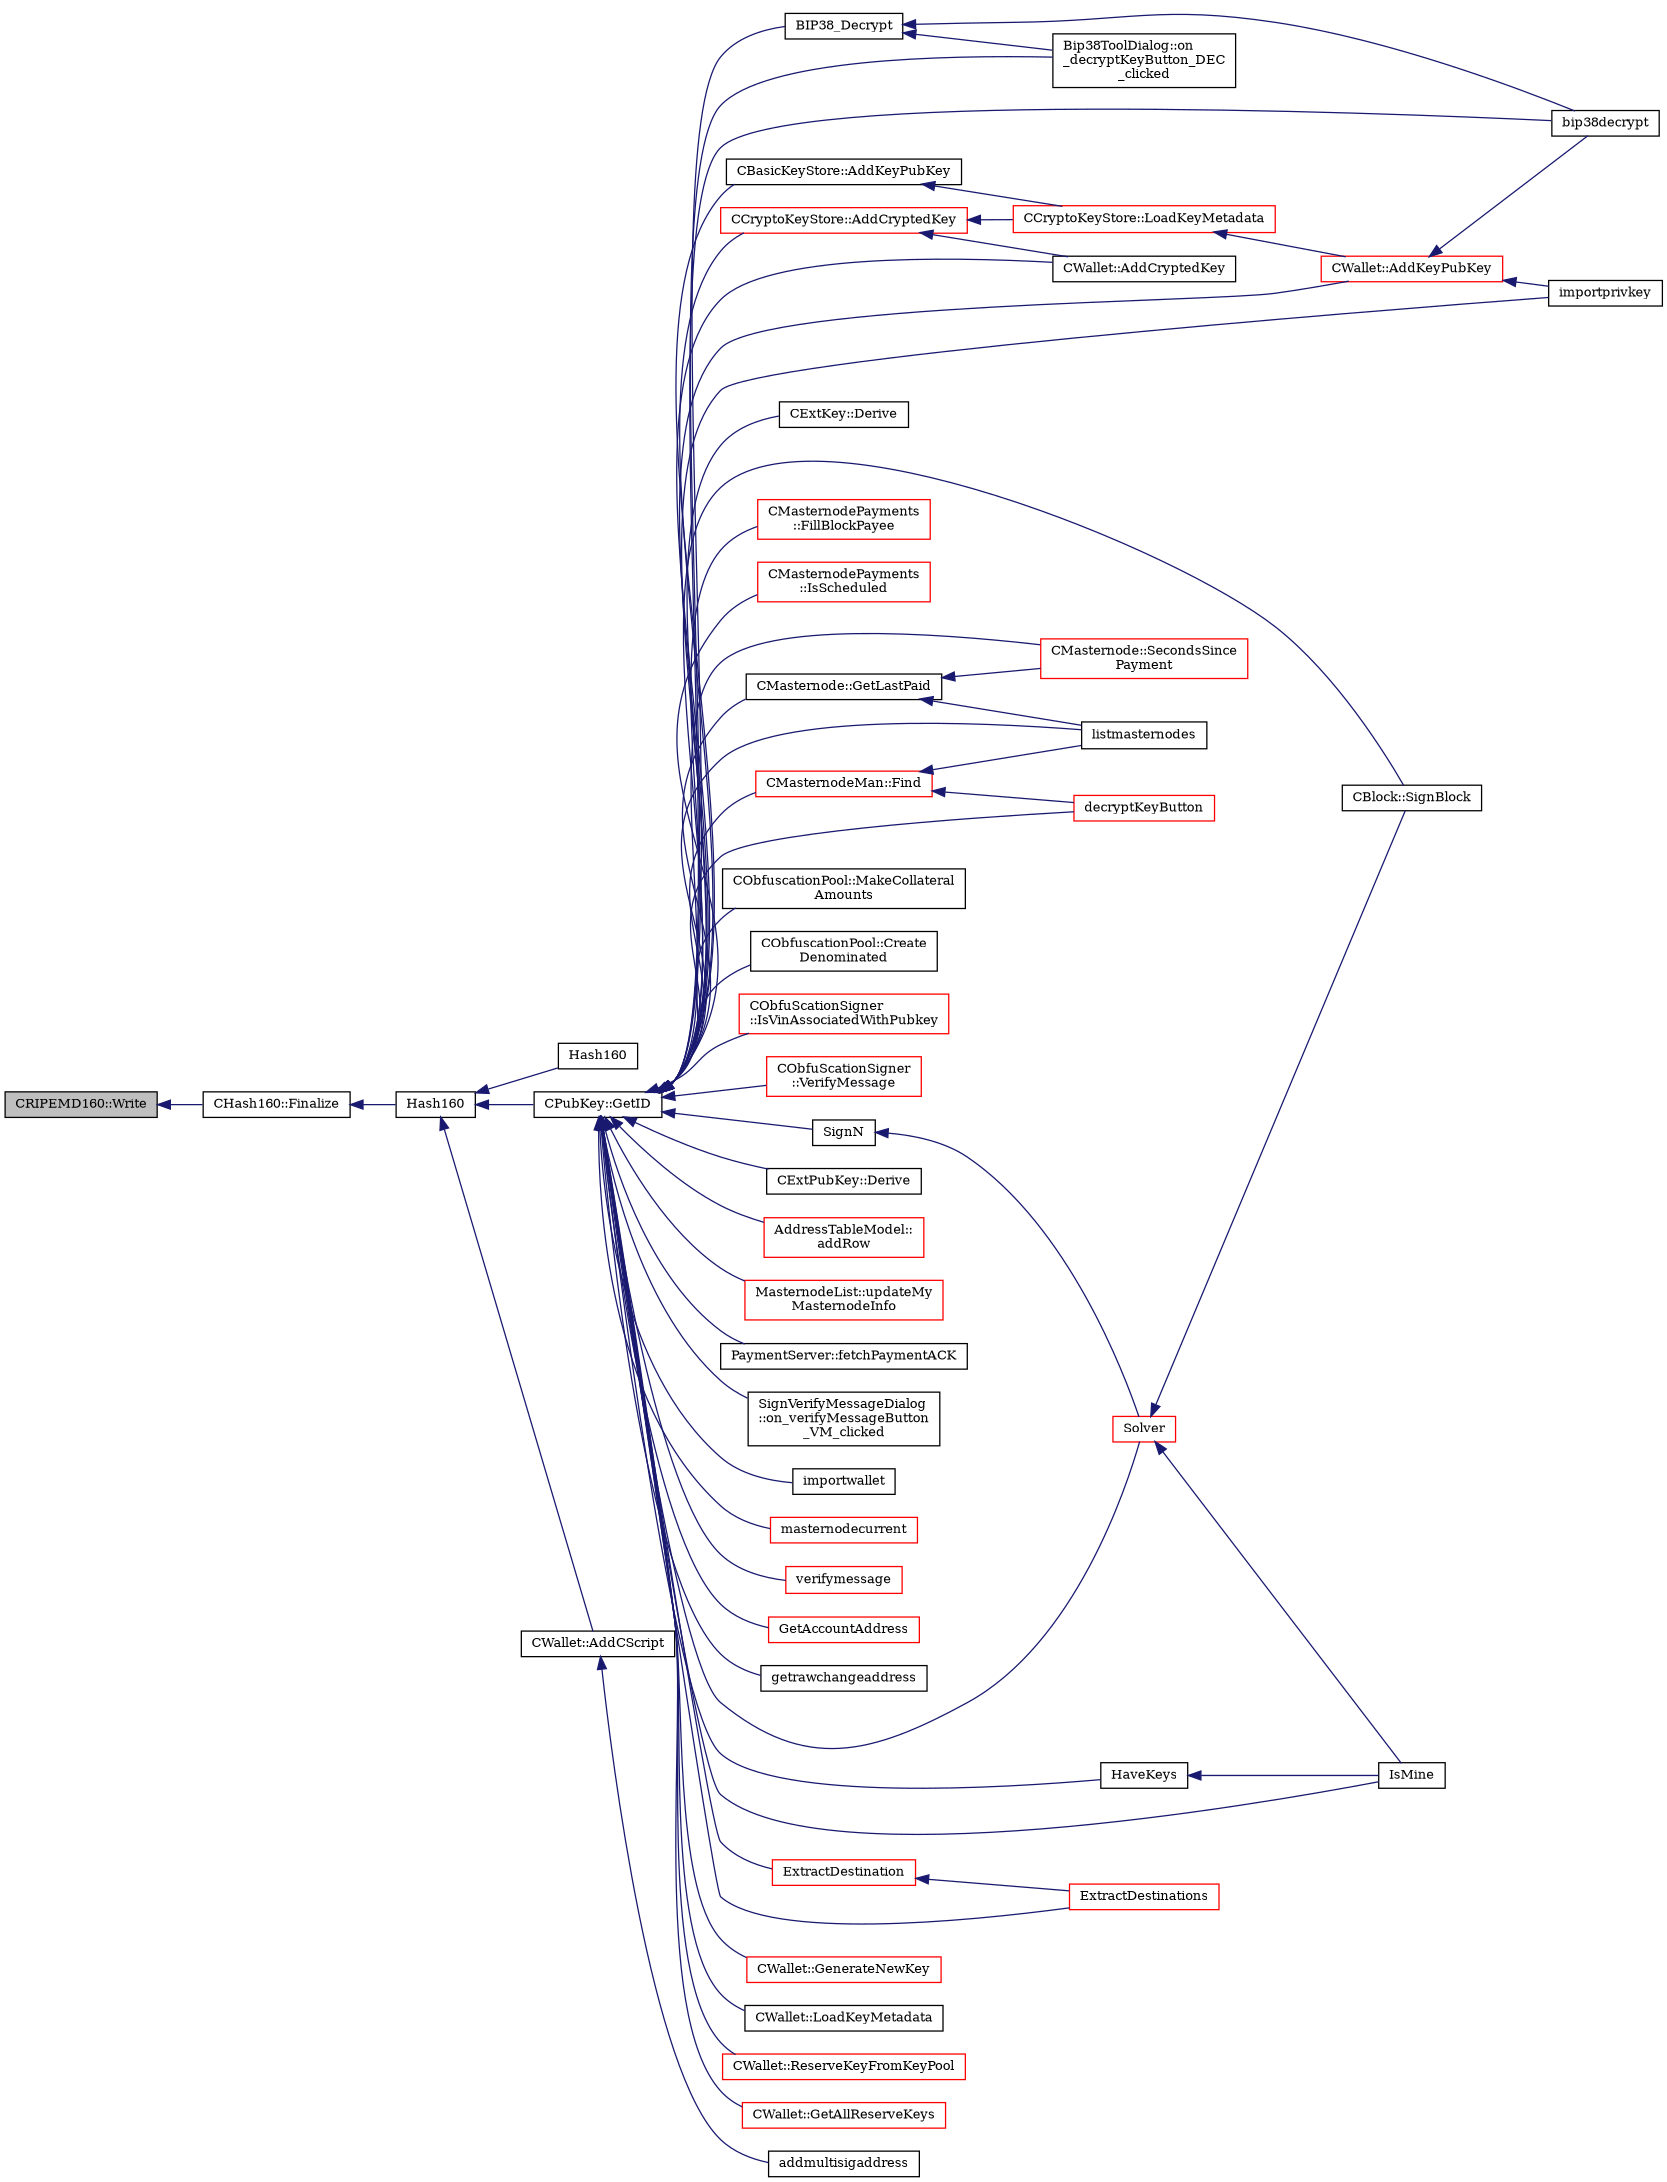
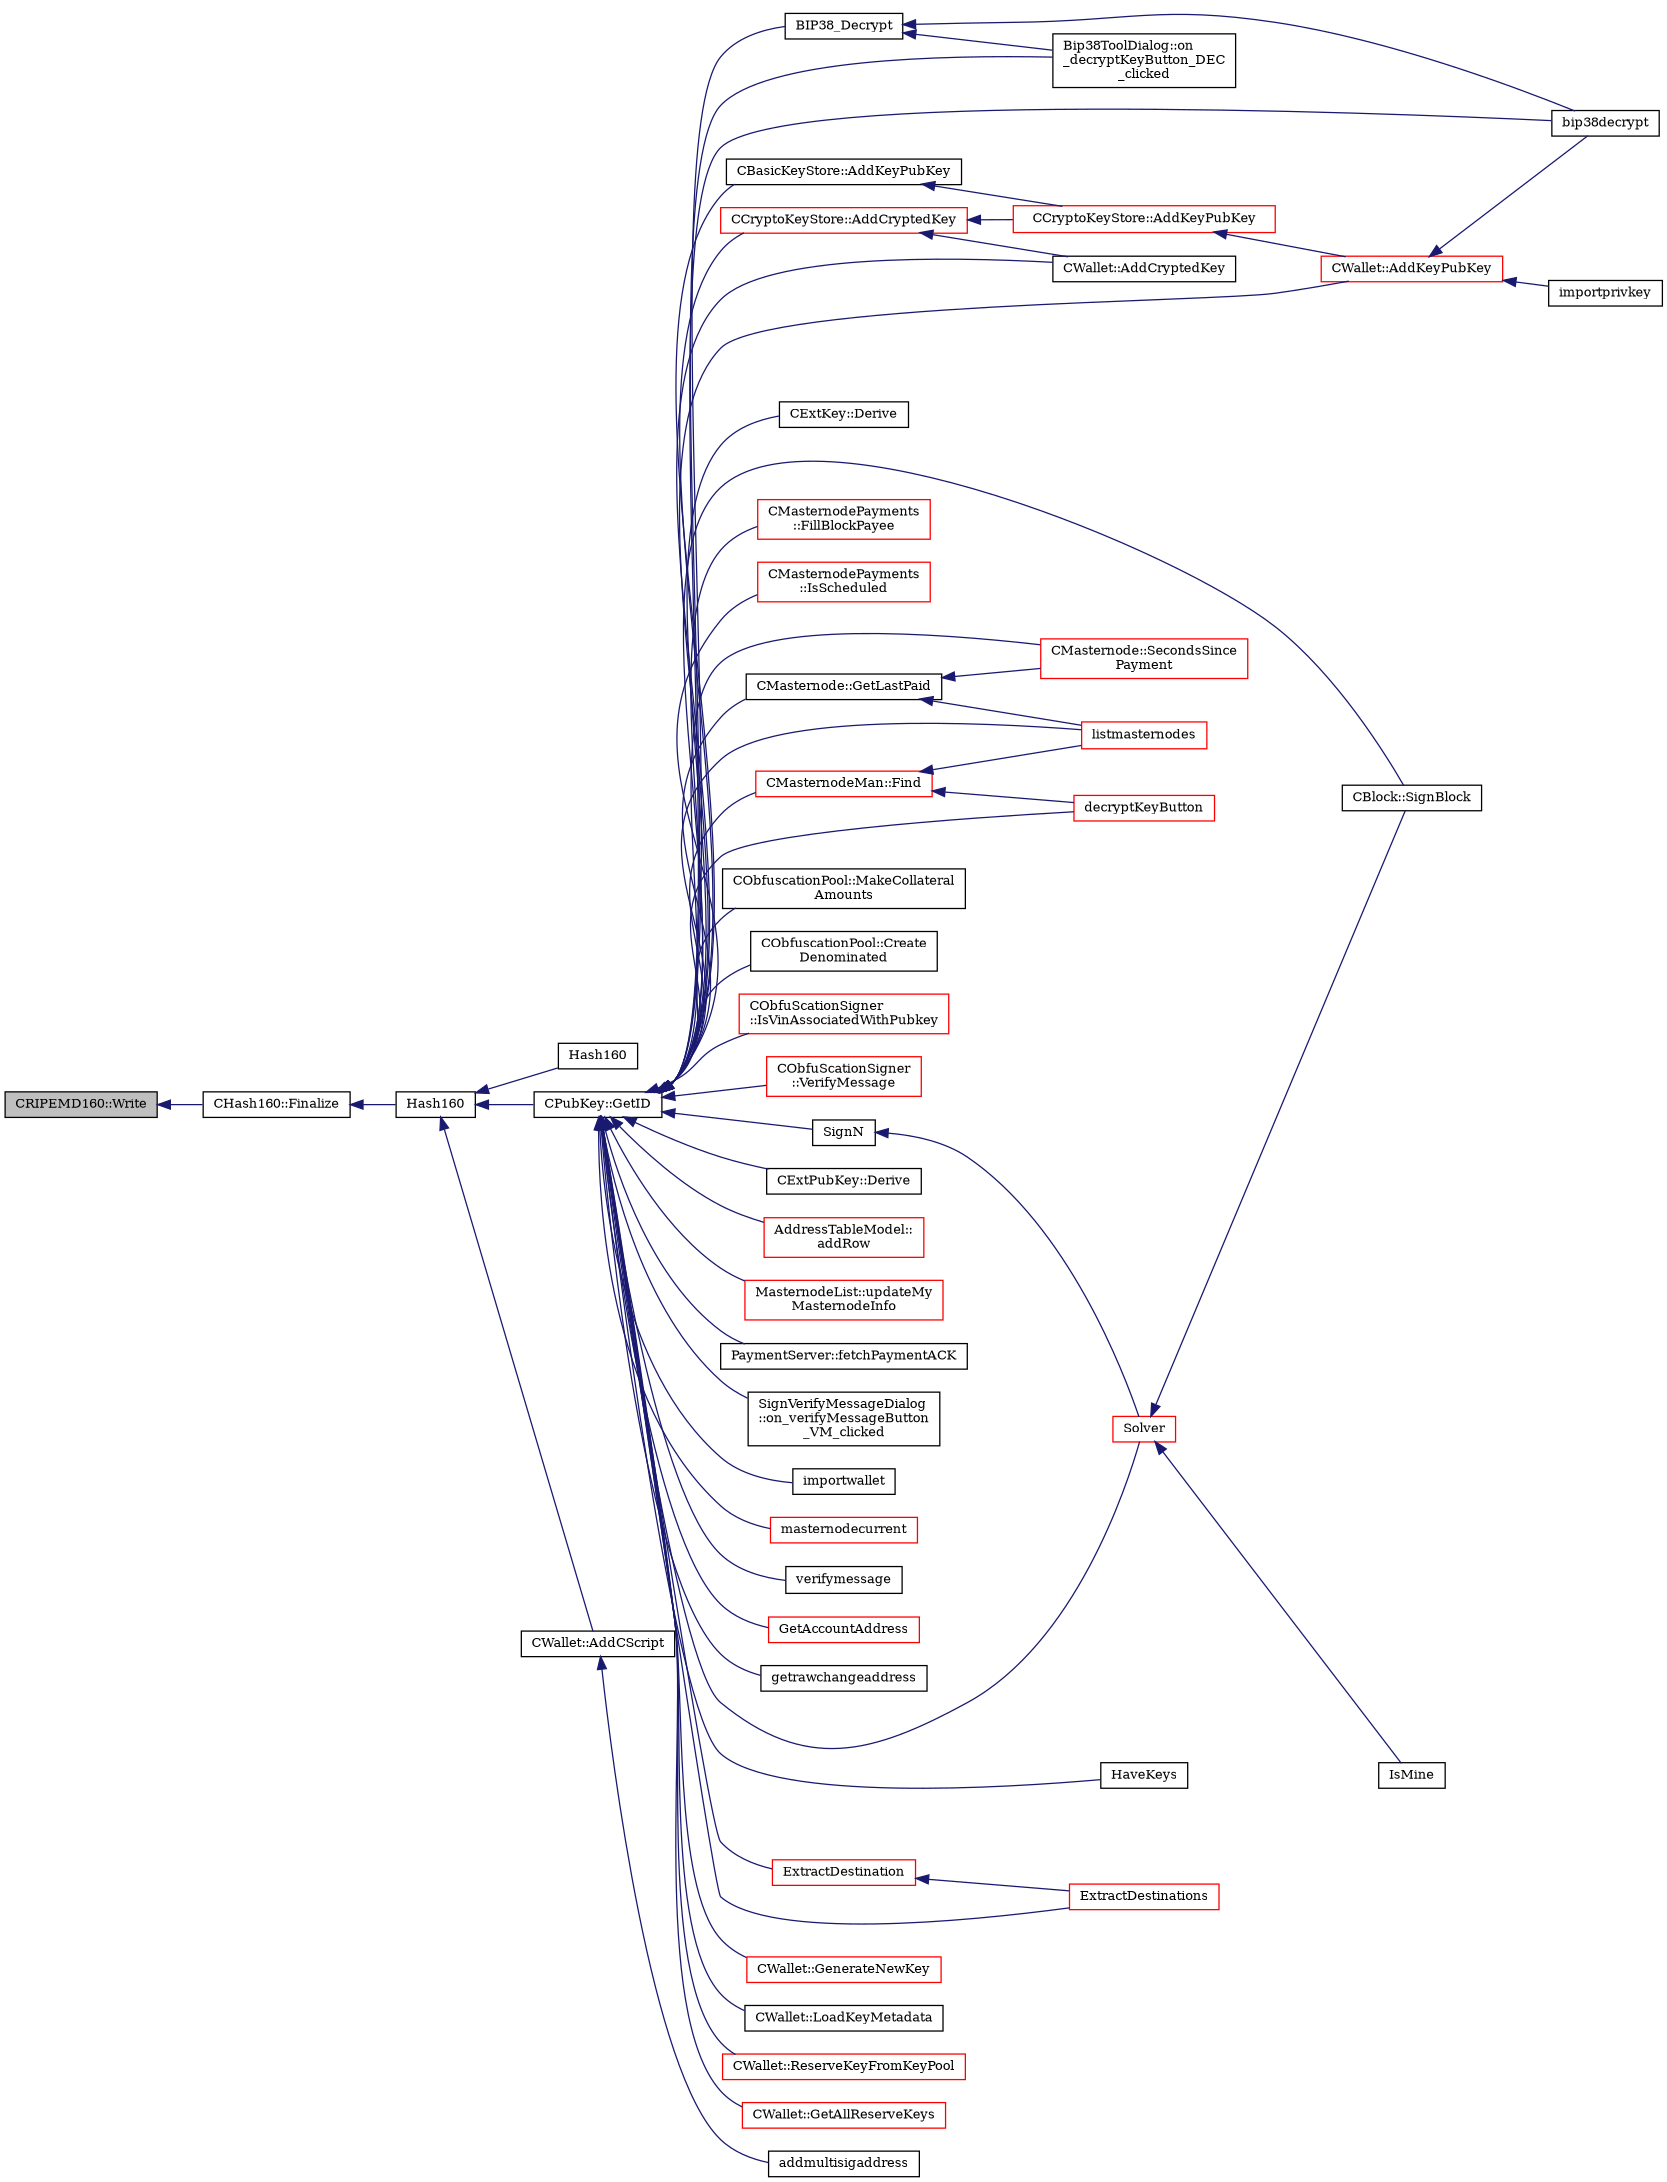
node "CCryptoKeyStore::LoadKeyMetadata": label "CCryptoKeyStore::LoadKeyMetadata" -> "CCryptoKeyStore::AddKeyPubKey"
edge "importprivkey" -> "CPubKey::GetID": removed
node "listmasternodes": color black -> red
node "verifymessage": color red -> black
edge "IsMine" -> "HaveKeys": removed
edge "IsMine" -> "CPubKey::GetID": removed
